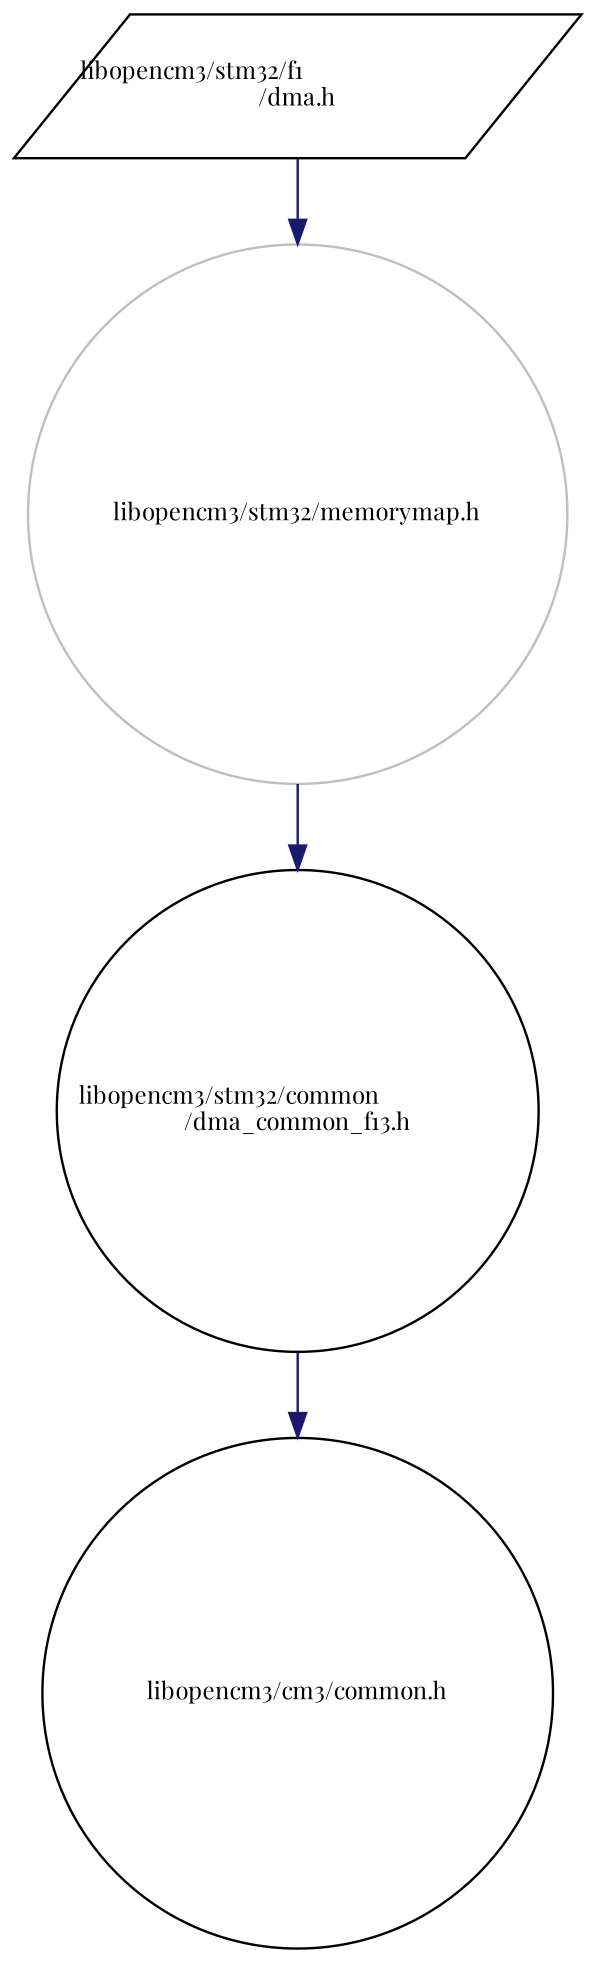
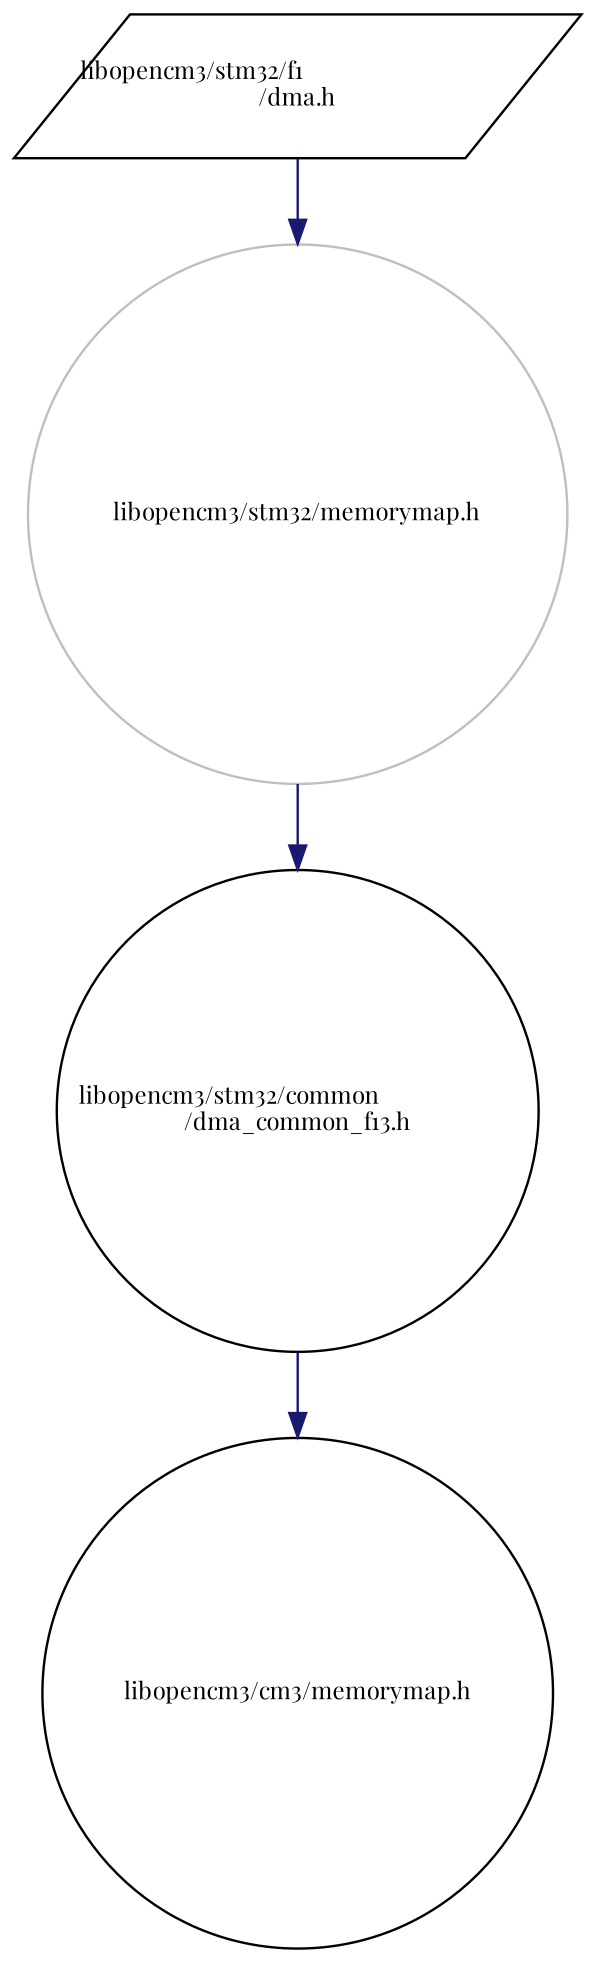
node "libopencm3/cm3/common.h": label "libopencm3/cm3/common.h" -> "libopencm3/cm3/memorymap.h"
